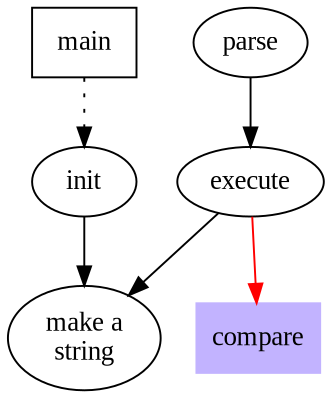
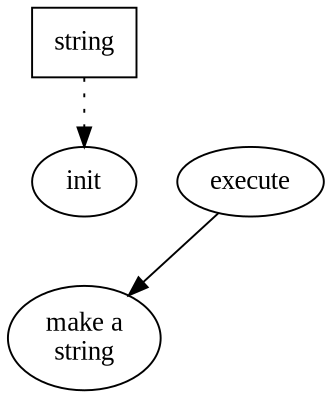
node "main": label "main" -> "string"
node "parse": removed
edge "init" -> "make a string": removed
node "compare": removed
